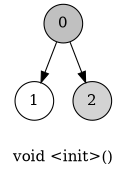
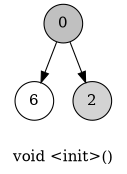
node "1": label "1" -> "6"
